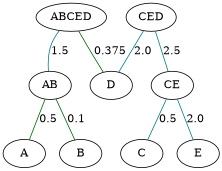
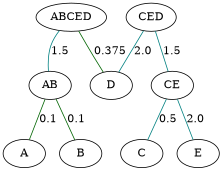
edge "CED" -- "CE": label "2.5" -> "1.5"
edge "AB" -- "A": label "0.5" -> "0.1"
